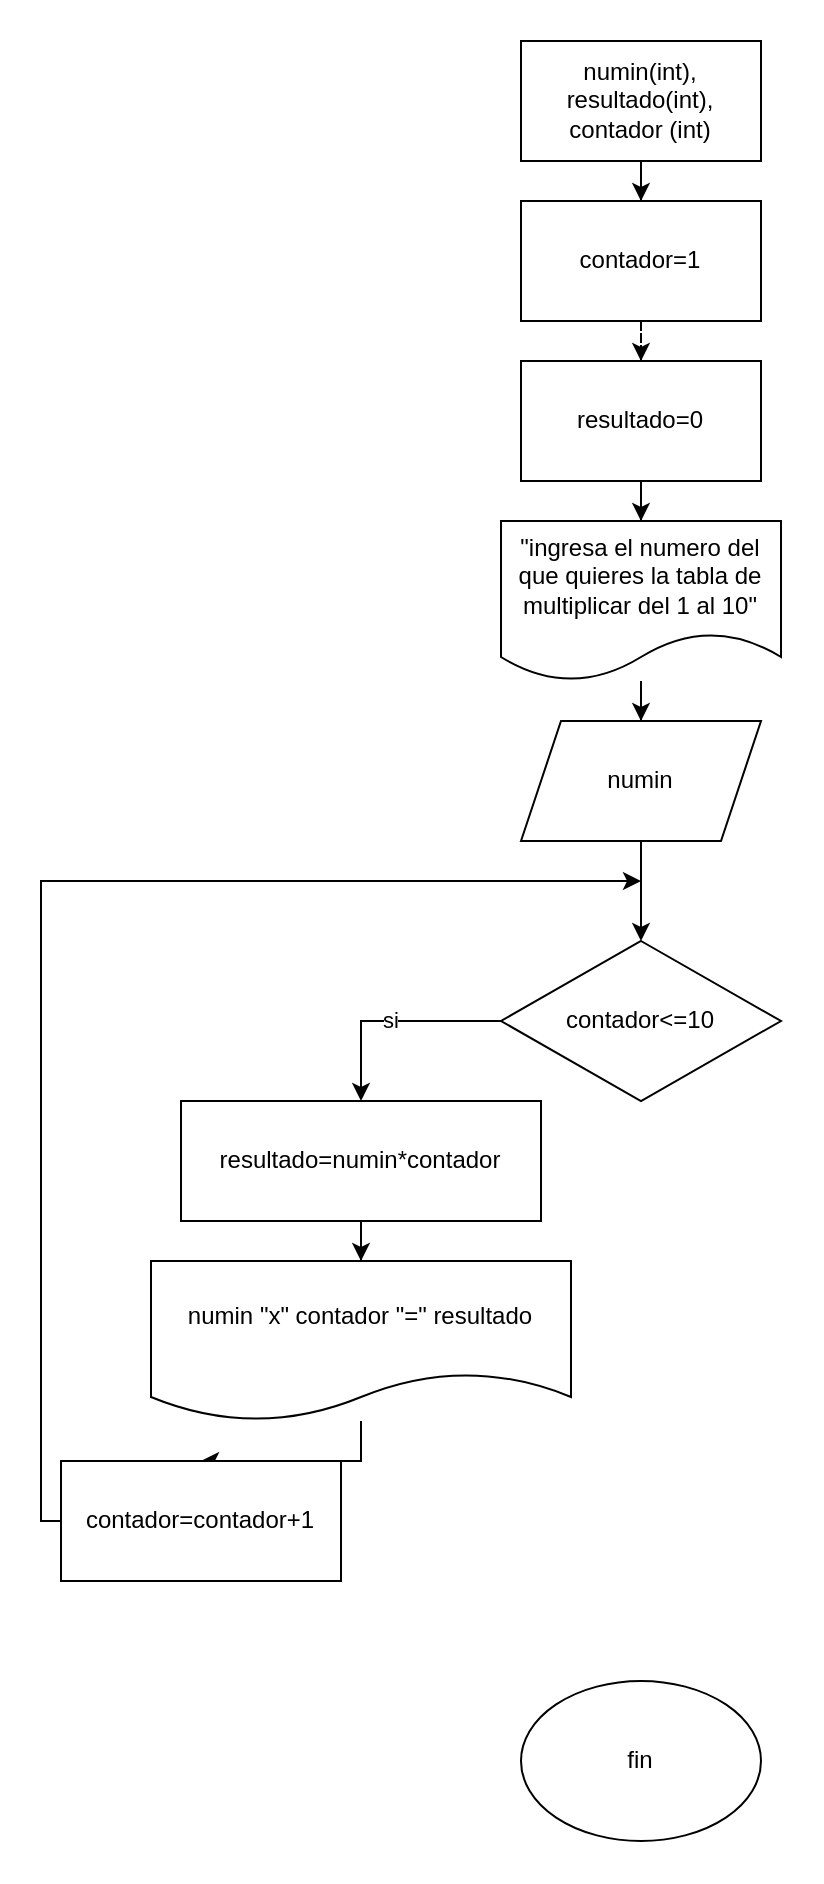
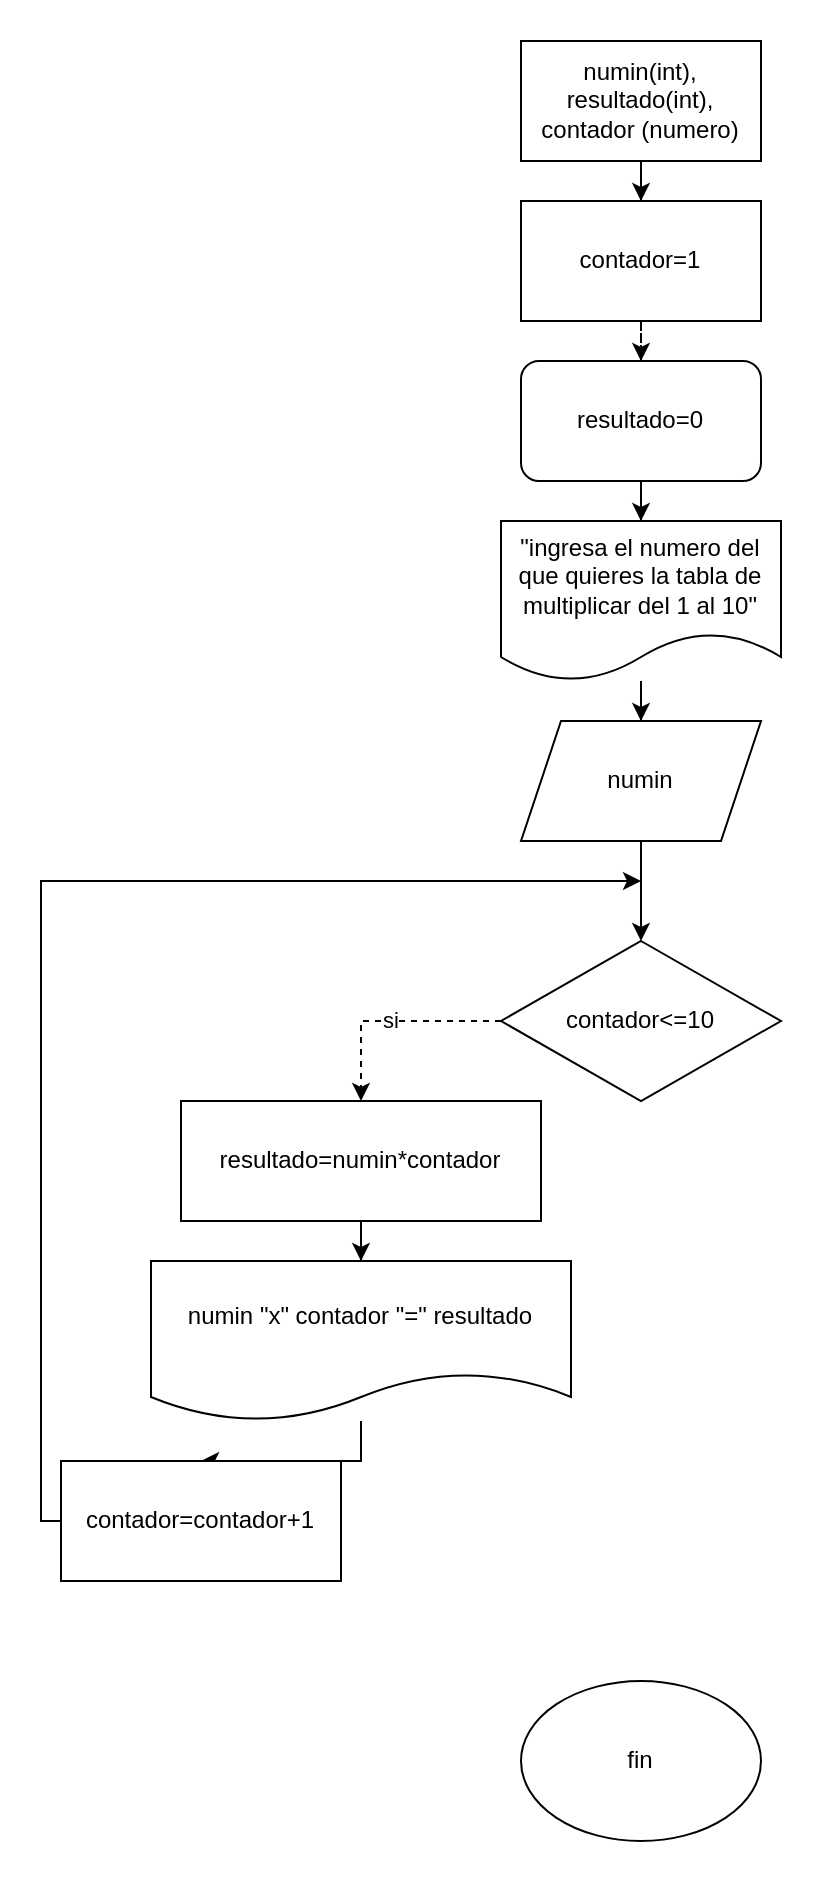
node "numin(int), resultado(int), contador (int)": label "numin(int), resultado(int), contador (int)" -> "numin(int), resultado(int), contador (numero)"
node "resultado=0": shape rectangle -> rounded rectangle
edge "contador<=10" -> "resultado=numin*contador": style solid -> dashed
